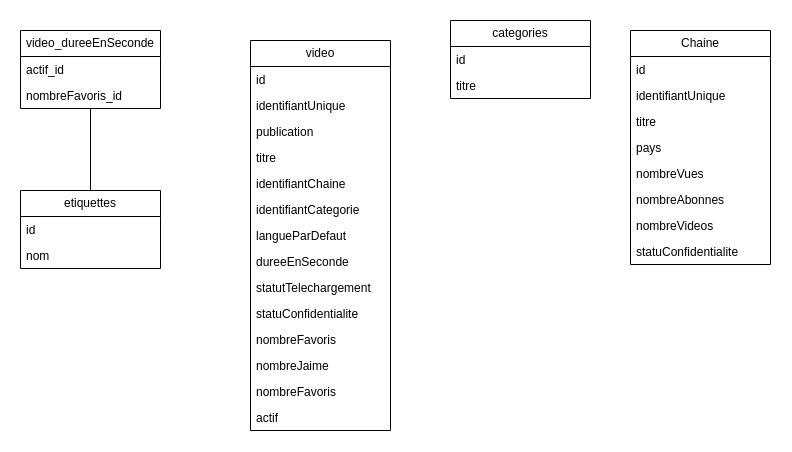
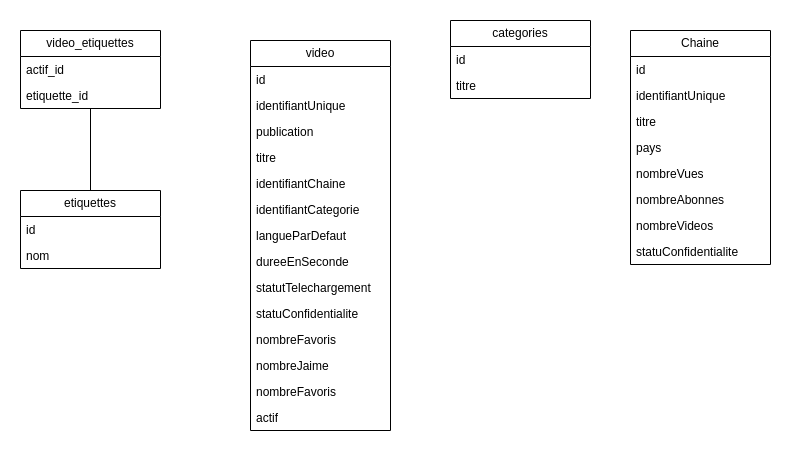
node "video_dureeEnSeconde": label "video_dureeEnSeconde" -> "video_etiquettes"
node "nombreFavoris_id": label "nombreFavoris_id" -> "etiquette_id"
